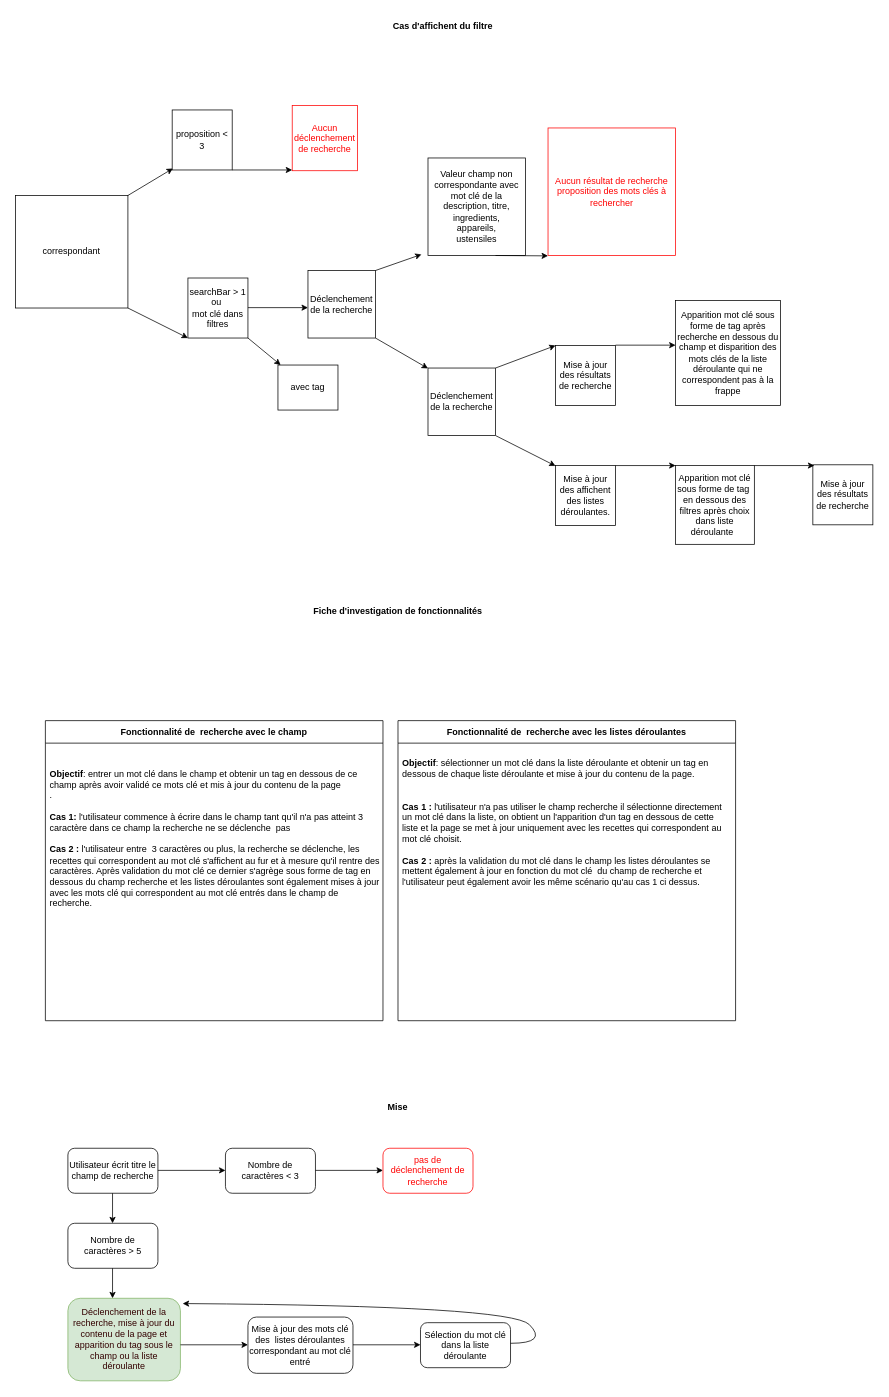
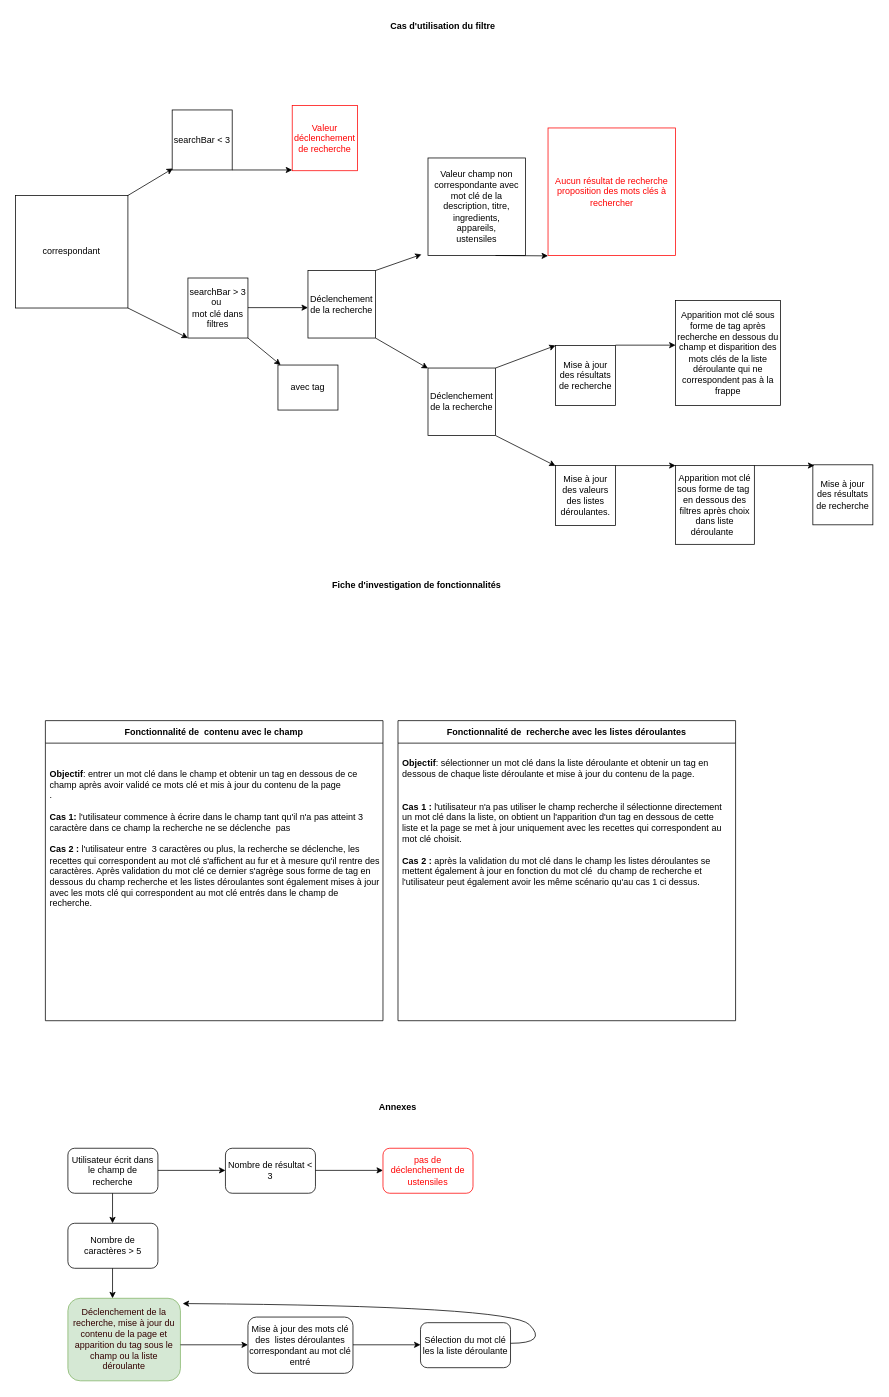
node "Cas d'affichent du filtre": label "Cas d'affichent du filtre" -> "Cas d'utilisation du filtre"
node "Aucun déclenchement de recherche": label "Aucun déclenchement de recherche" -> "Valeur déclenchement de recherche"
node "proposition < 3": label "proposition < 3" -> "searchBar < 3"
node "searchBar > 1 ou mot clé dans filtres": label "searchBar > 1 ou mot clé dans filtres" -> "searchBar > 3 ou mot clé dans filtres"
node "Mise à jour des affichent des listes déroulantes.": label "Mise à jour des affichent des listes déroulantes." -> "Mise à jour des valeurs des listes déroulantes."
node "Fiche d'investigation de fonctionnalités": moved (398, 612) -> (417, 585)
node "Fonctionnalité de recherche avec le champ": label "Fonctionnalité de recherche avec le champ" -> "Fonctionnalité de contenu avec le champ"
node "Mise": label "Mise" -> "Annexes"
node "Utilisateur écrit titre le champ de recherche": label "Utilisateur écrit titre le champ de recherche" -> "Utilisateur écrit dans le champ de recherche"
node "Nombre de caractères < 3": label "Nombre de caractères < 3" -> "Nombre de résultat < 3"
node "pas de déclenchement de recherche": label "pas de déclenchement de recherche" -> "pas de déclenchement de ustensiles"
node "Sélection du mot clé dans la liste déroulante": label "Sélection du mot clé dans la liste déroulante" -> "Sélection du mot clé les la liste déroulante"
